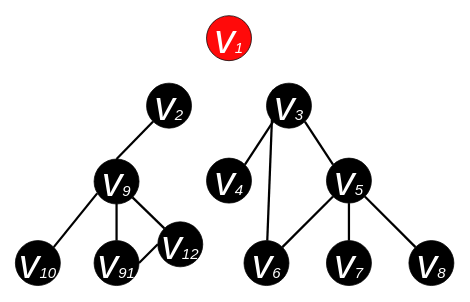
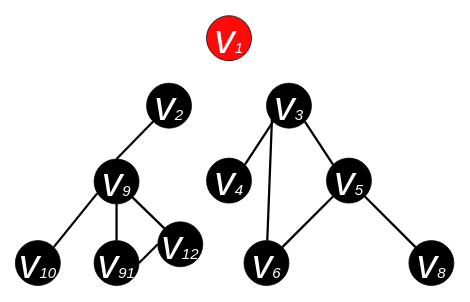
edge "v5" -- "v7": removed
node "v7": removed
